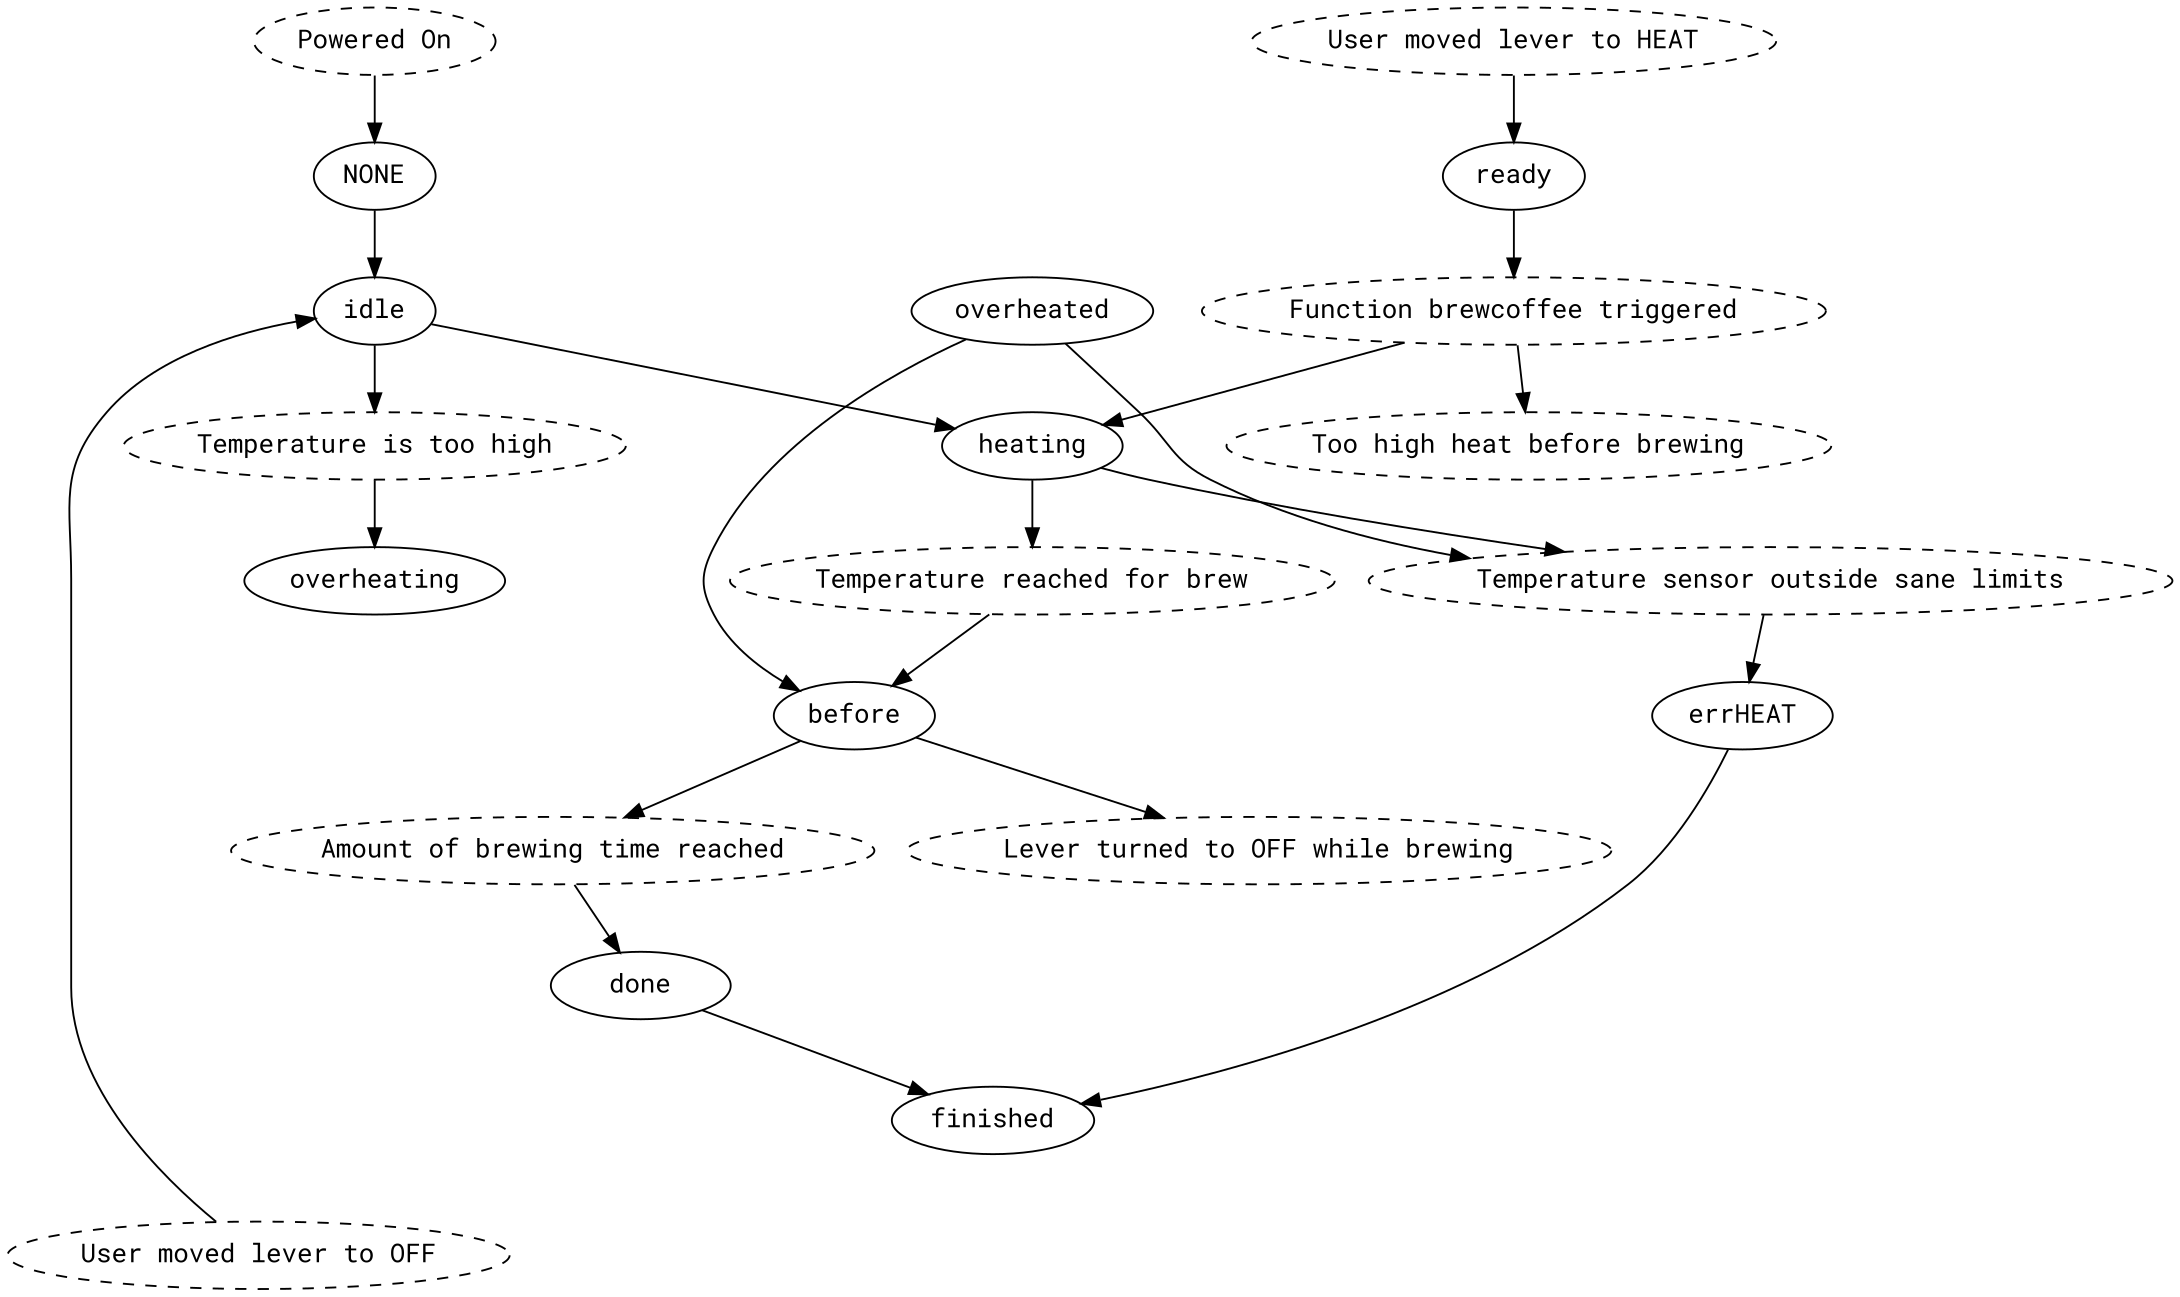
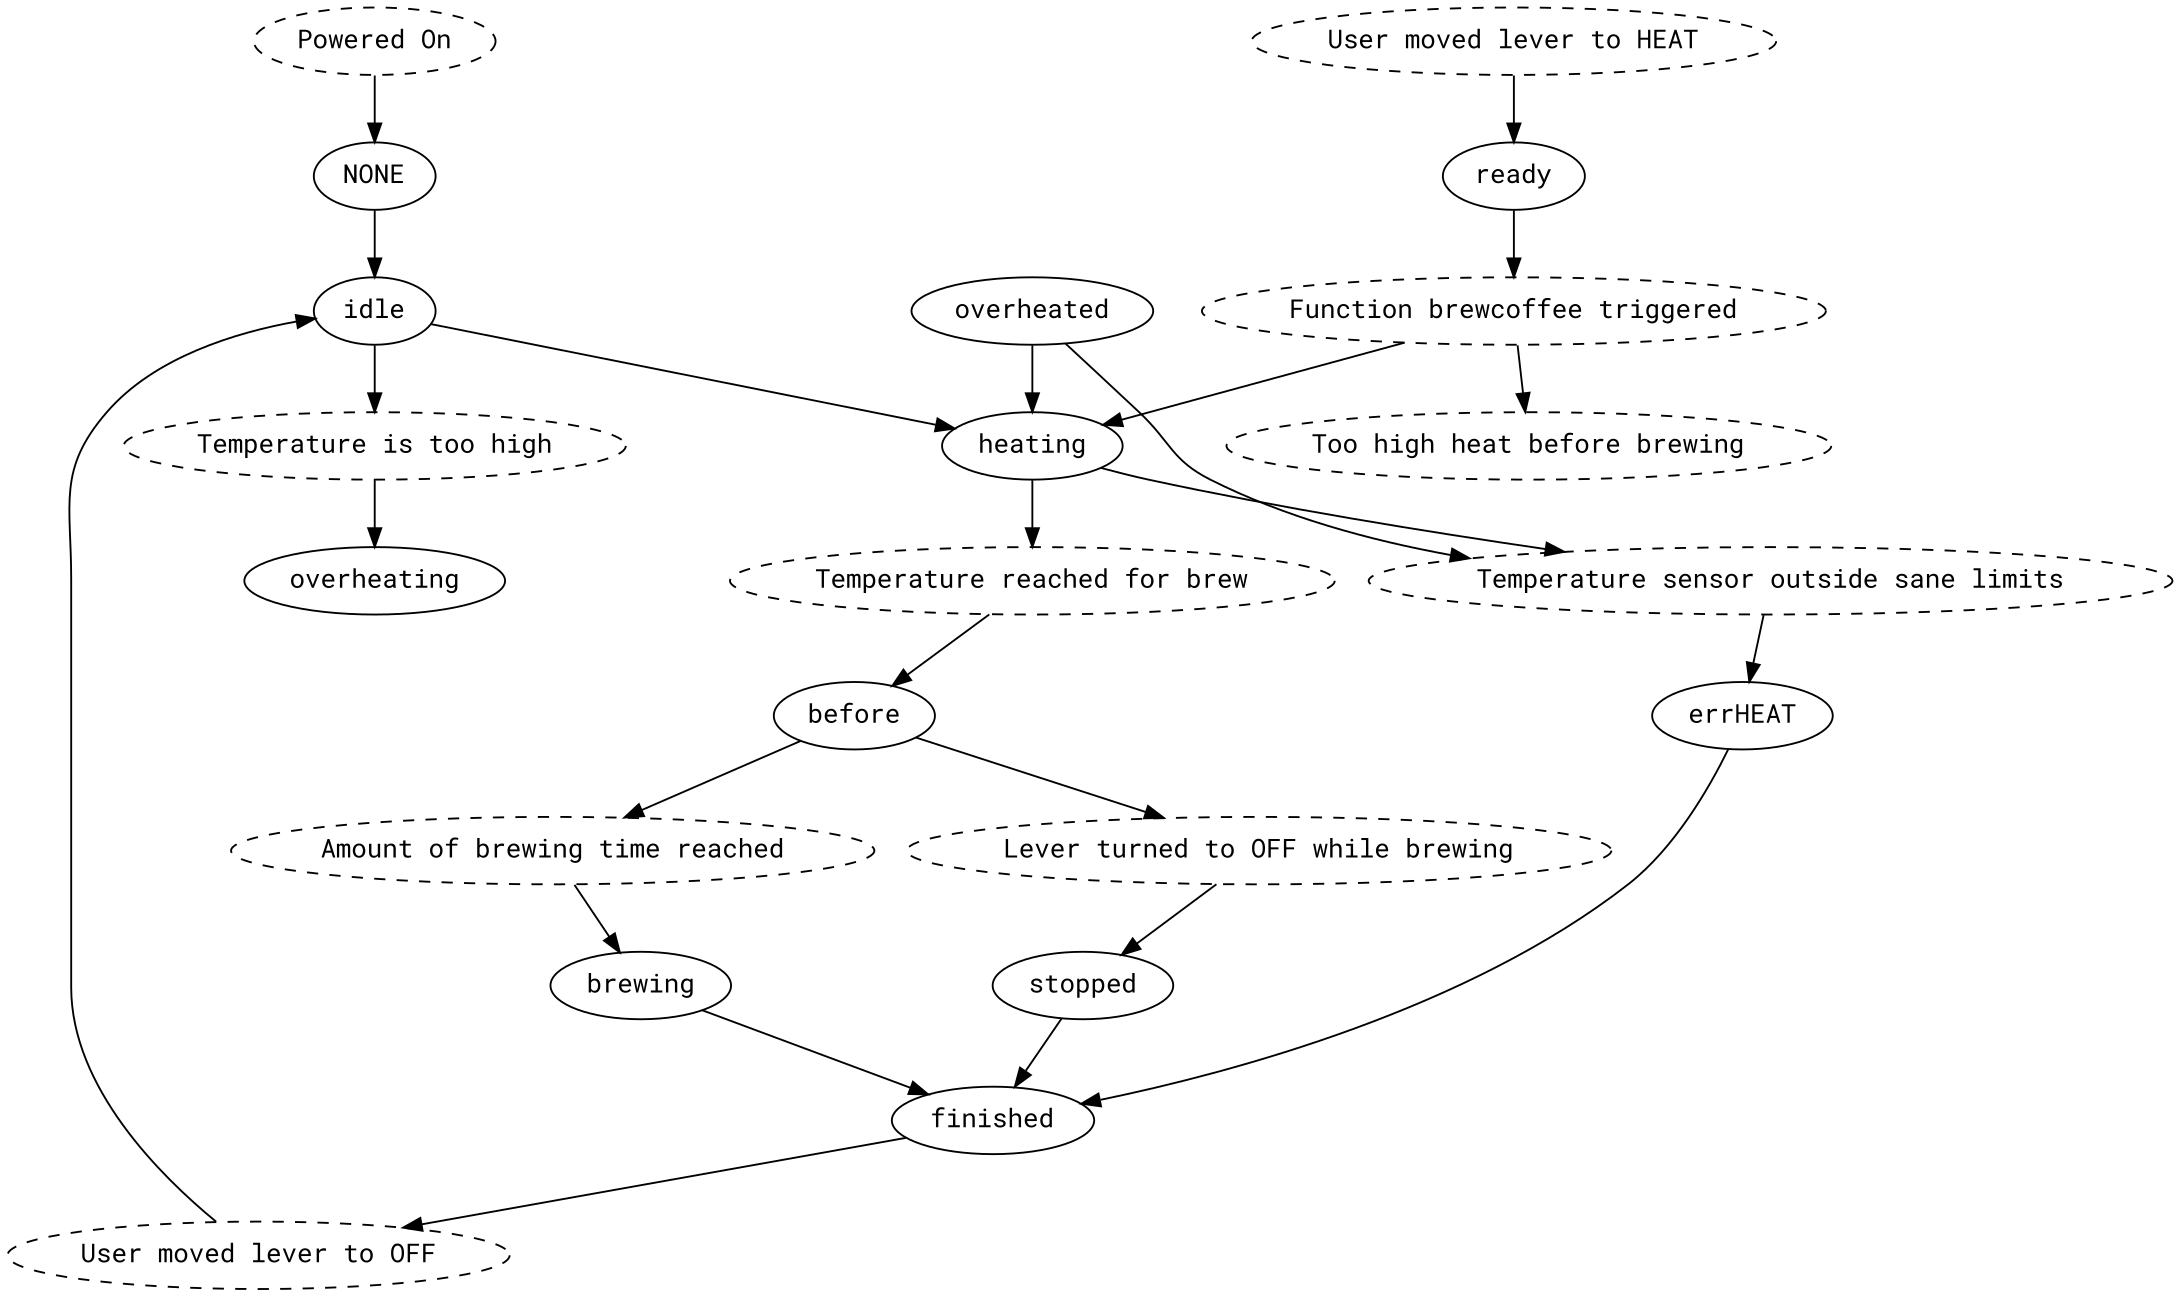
edge "overheated" -> "before": now "overheated" -> "heating"
node "done": label "done" -> "brewing"
node "stopped": added
edge "finished" -> "User moved lever to OFF": added
